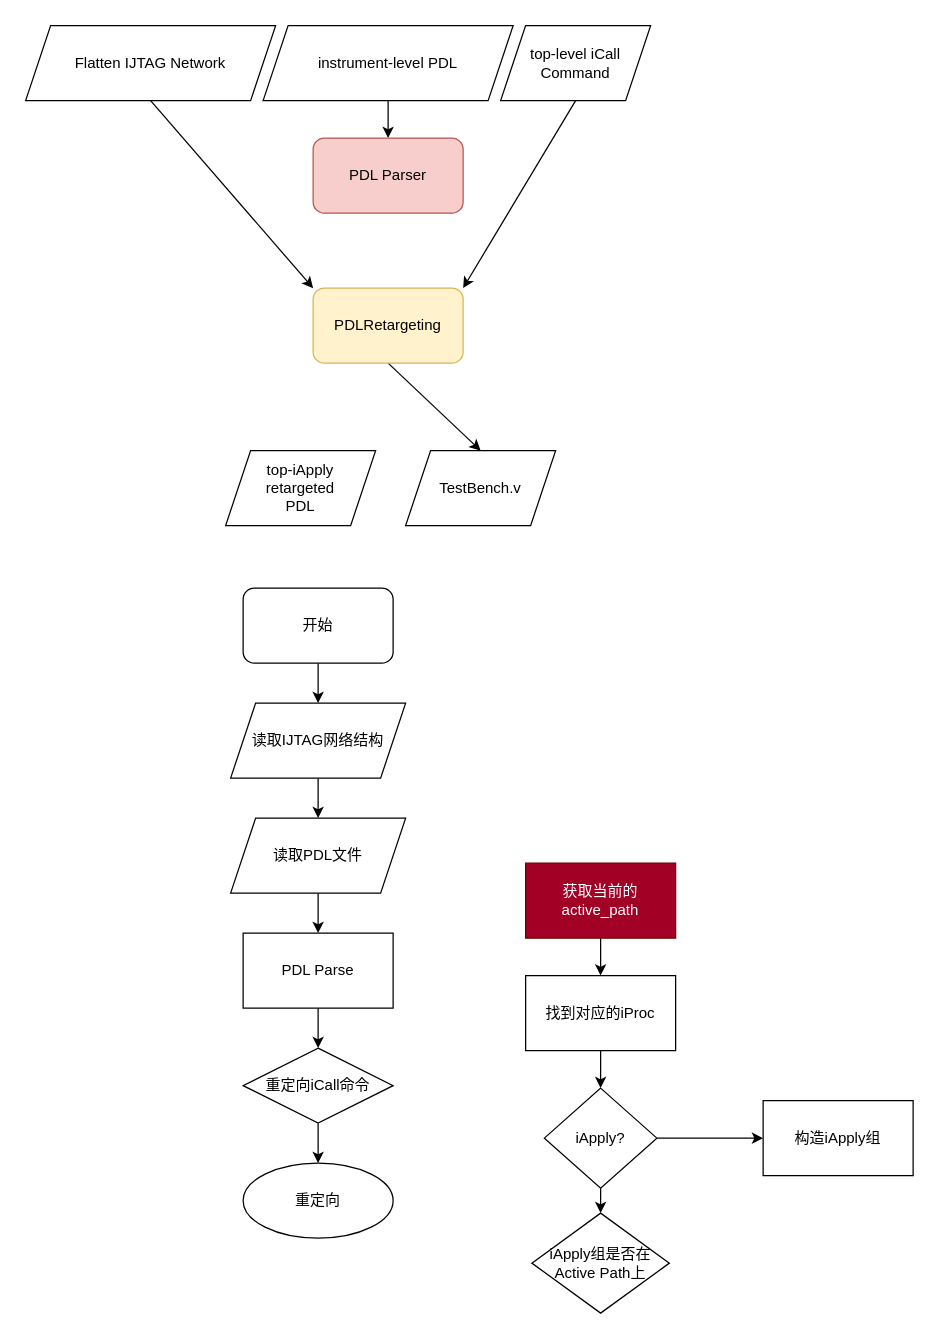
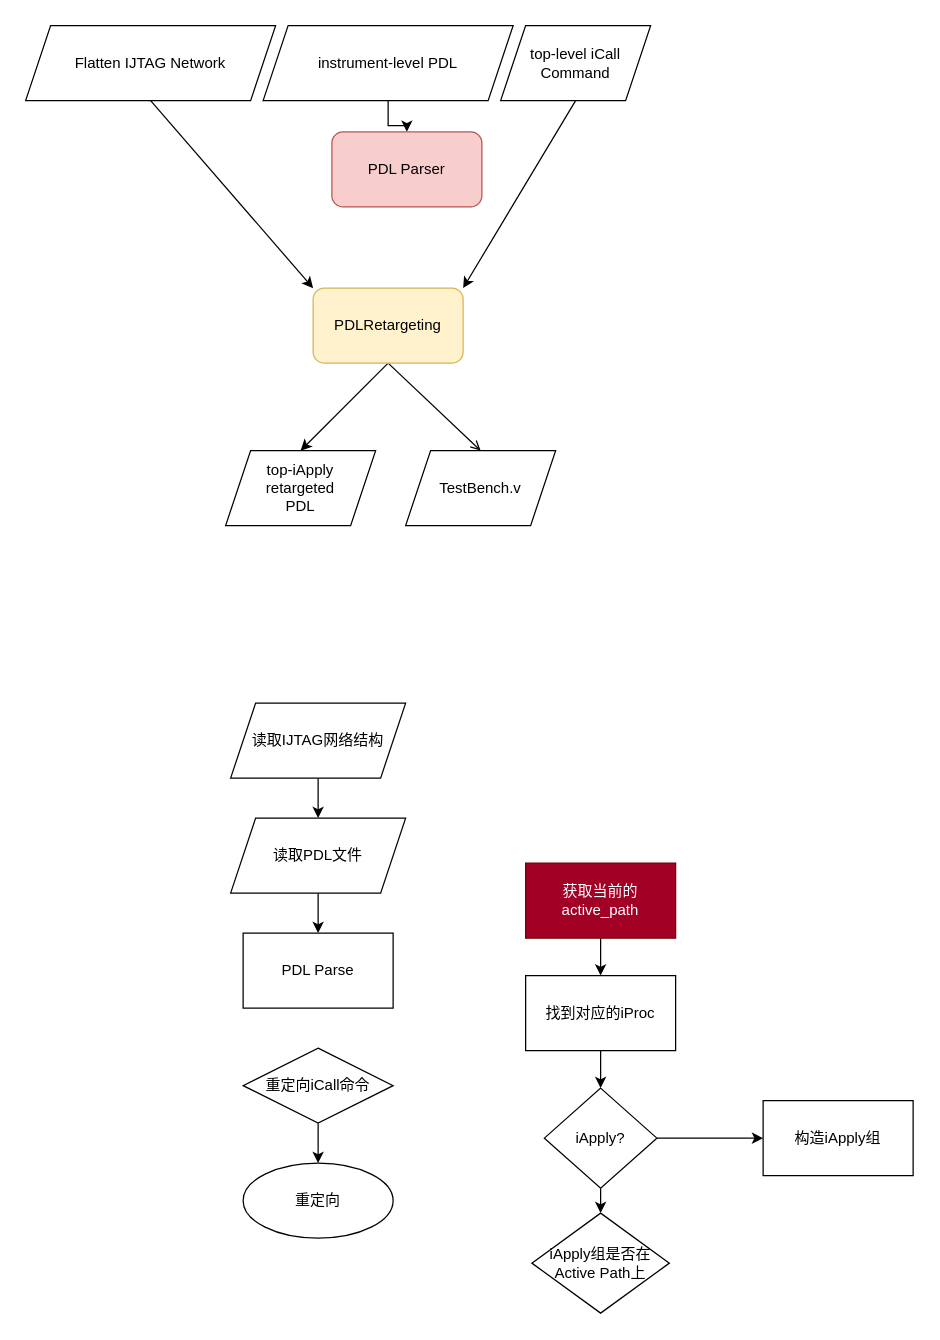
node "PDL Parser": moved (388, 176) -> (407, 169)
edge "PDLRetargeting" -> "top-iApply retargeted PDL": added
edge "PDLRetargeting" -> "TestBench.v": arrowhead classic -> open
node "开始": removed
edge "开始" -> "读取IJTAG网络结构": removed
edge "PDL Parse" -> "重定向iCall命令": removed
